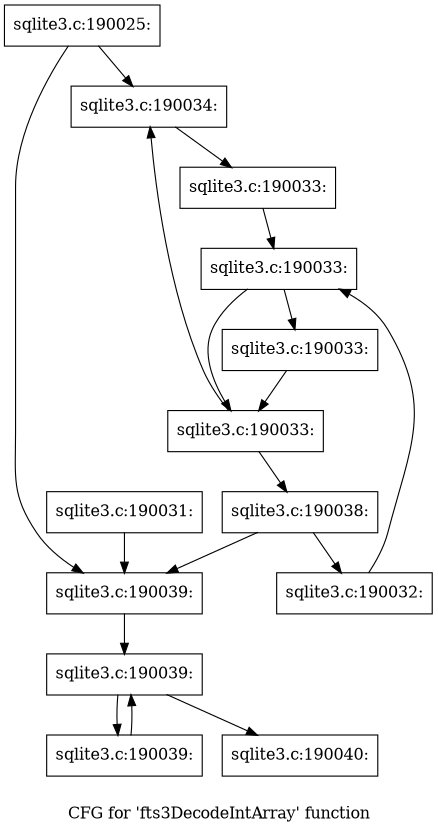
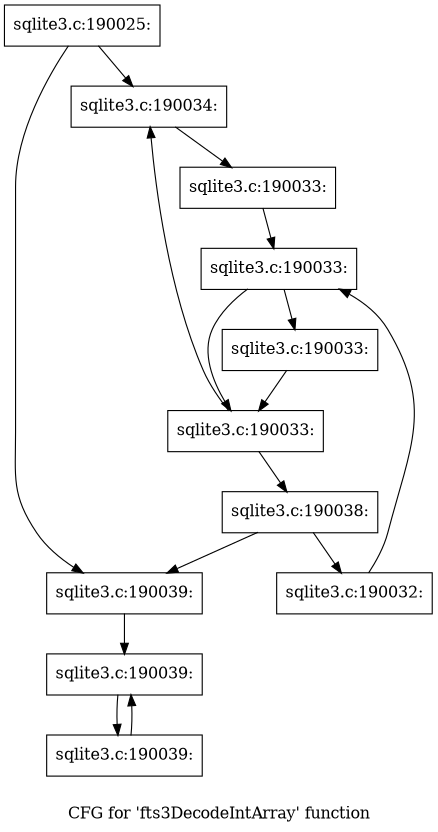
node "sqlite3.c:190031:": removed
node "sqlite3.c:190040:": removed
